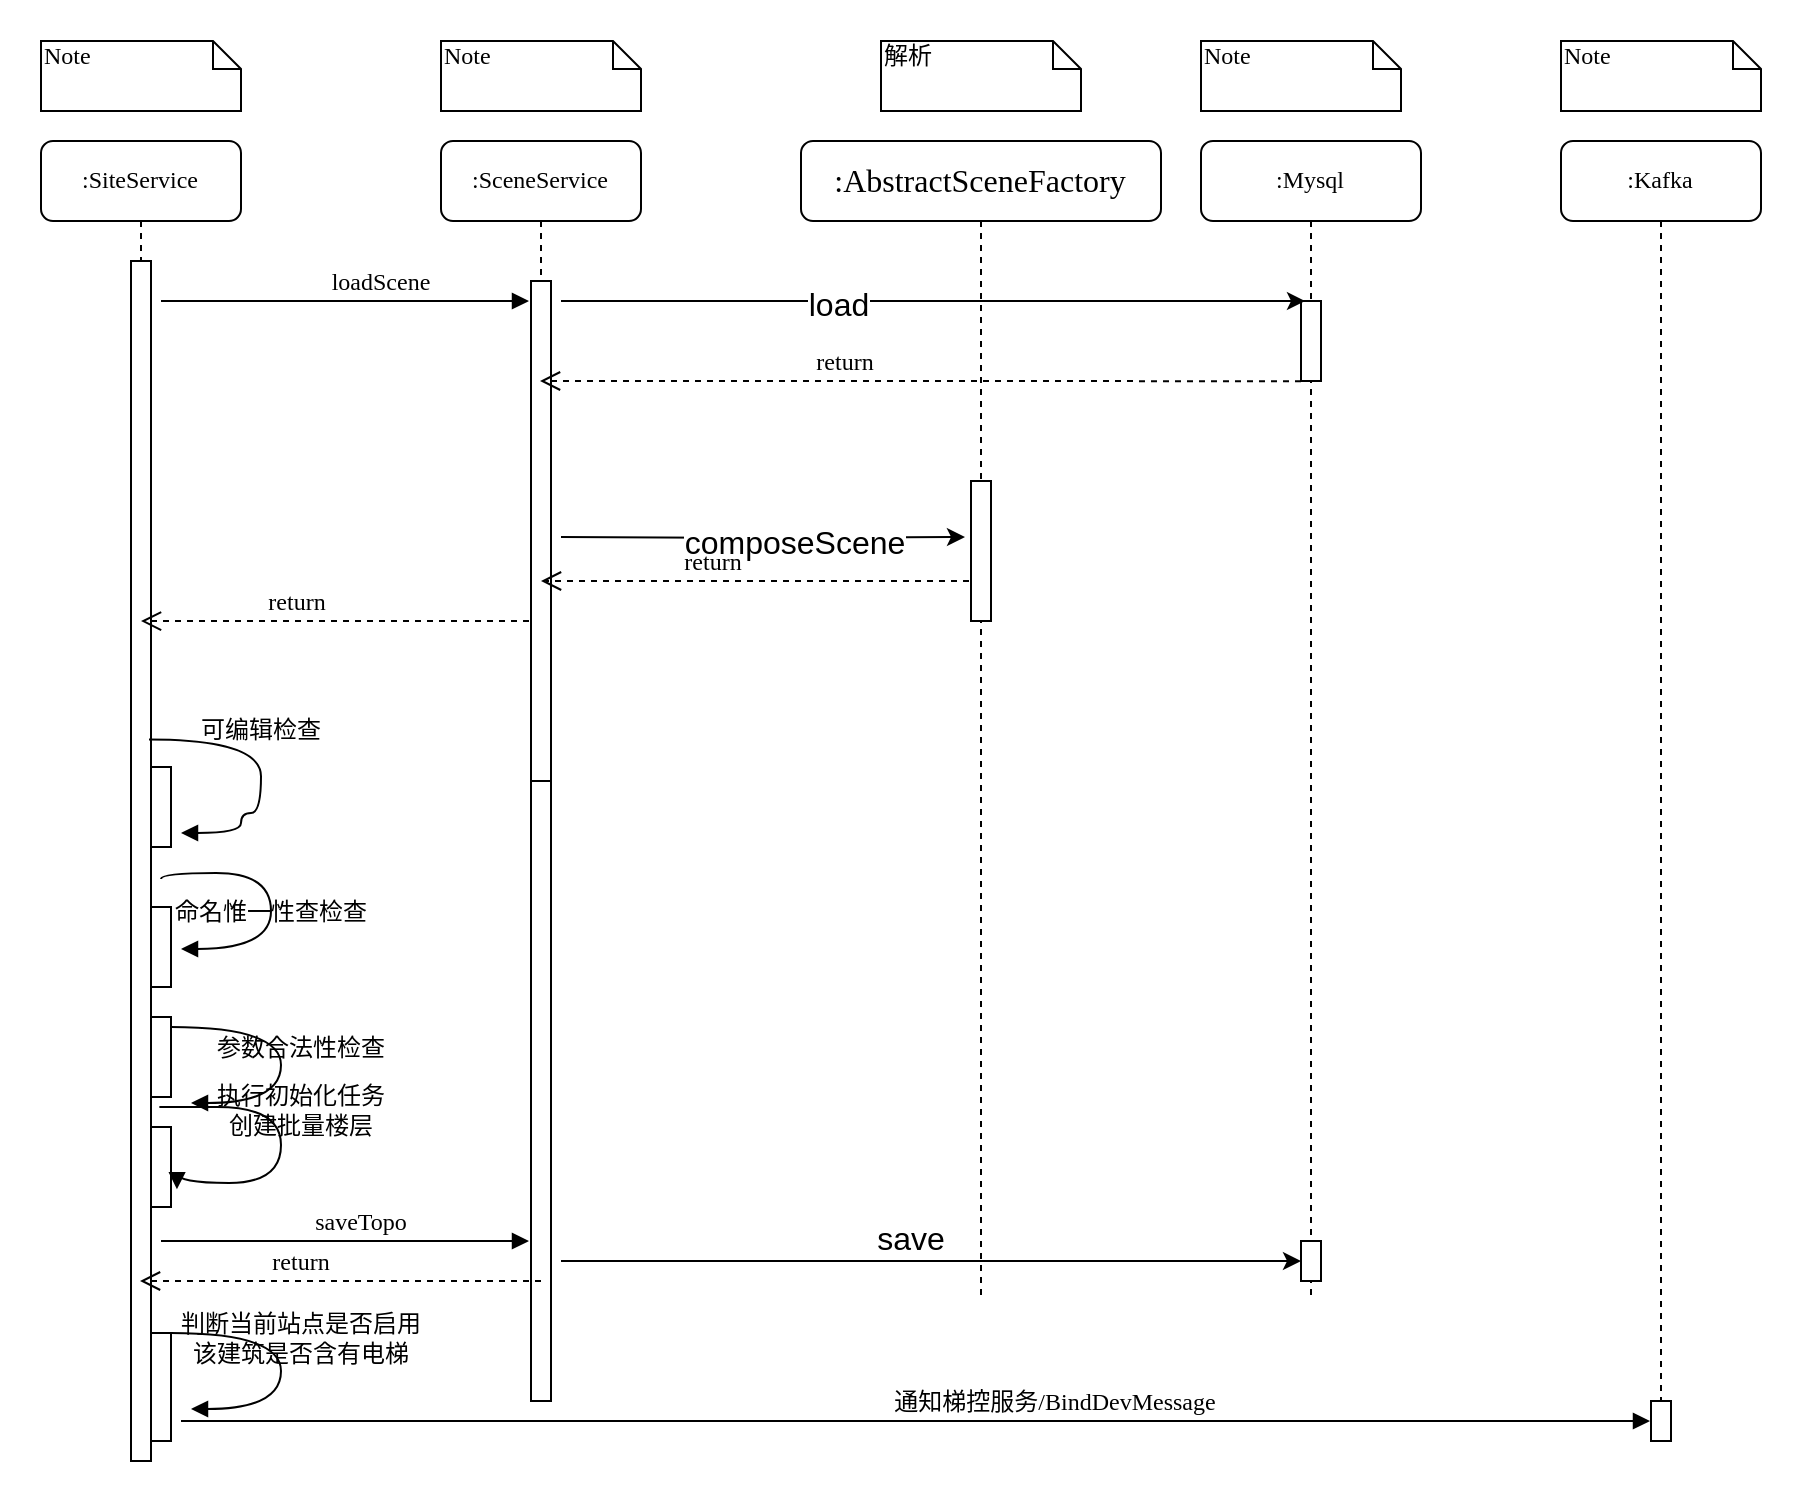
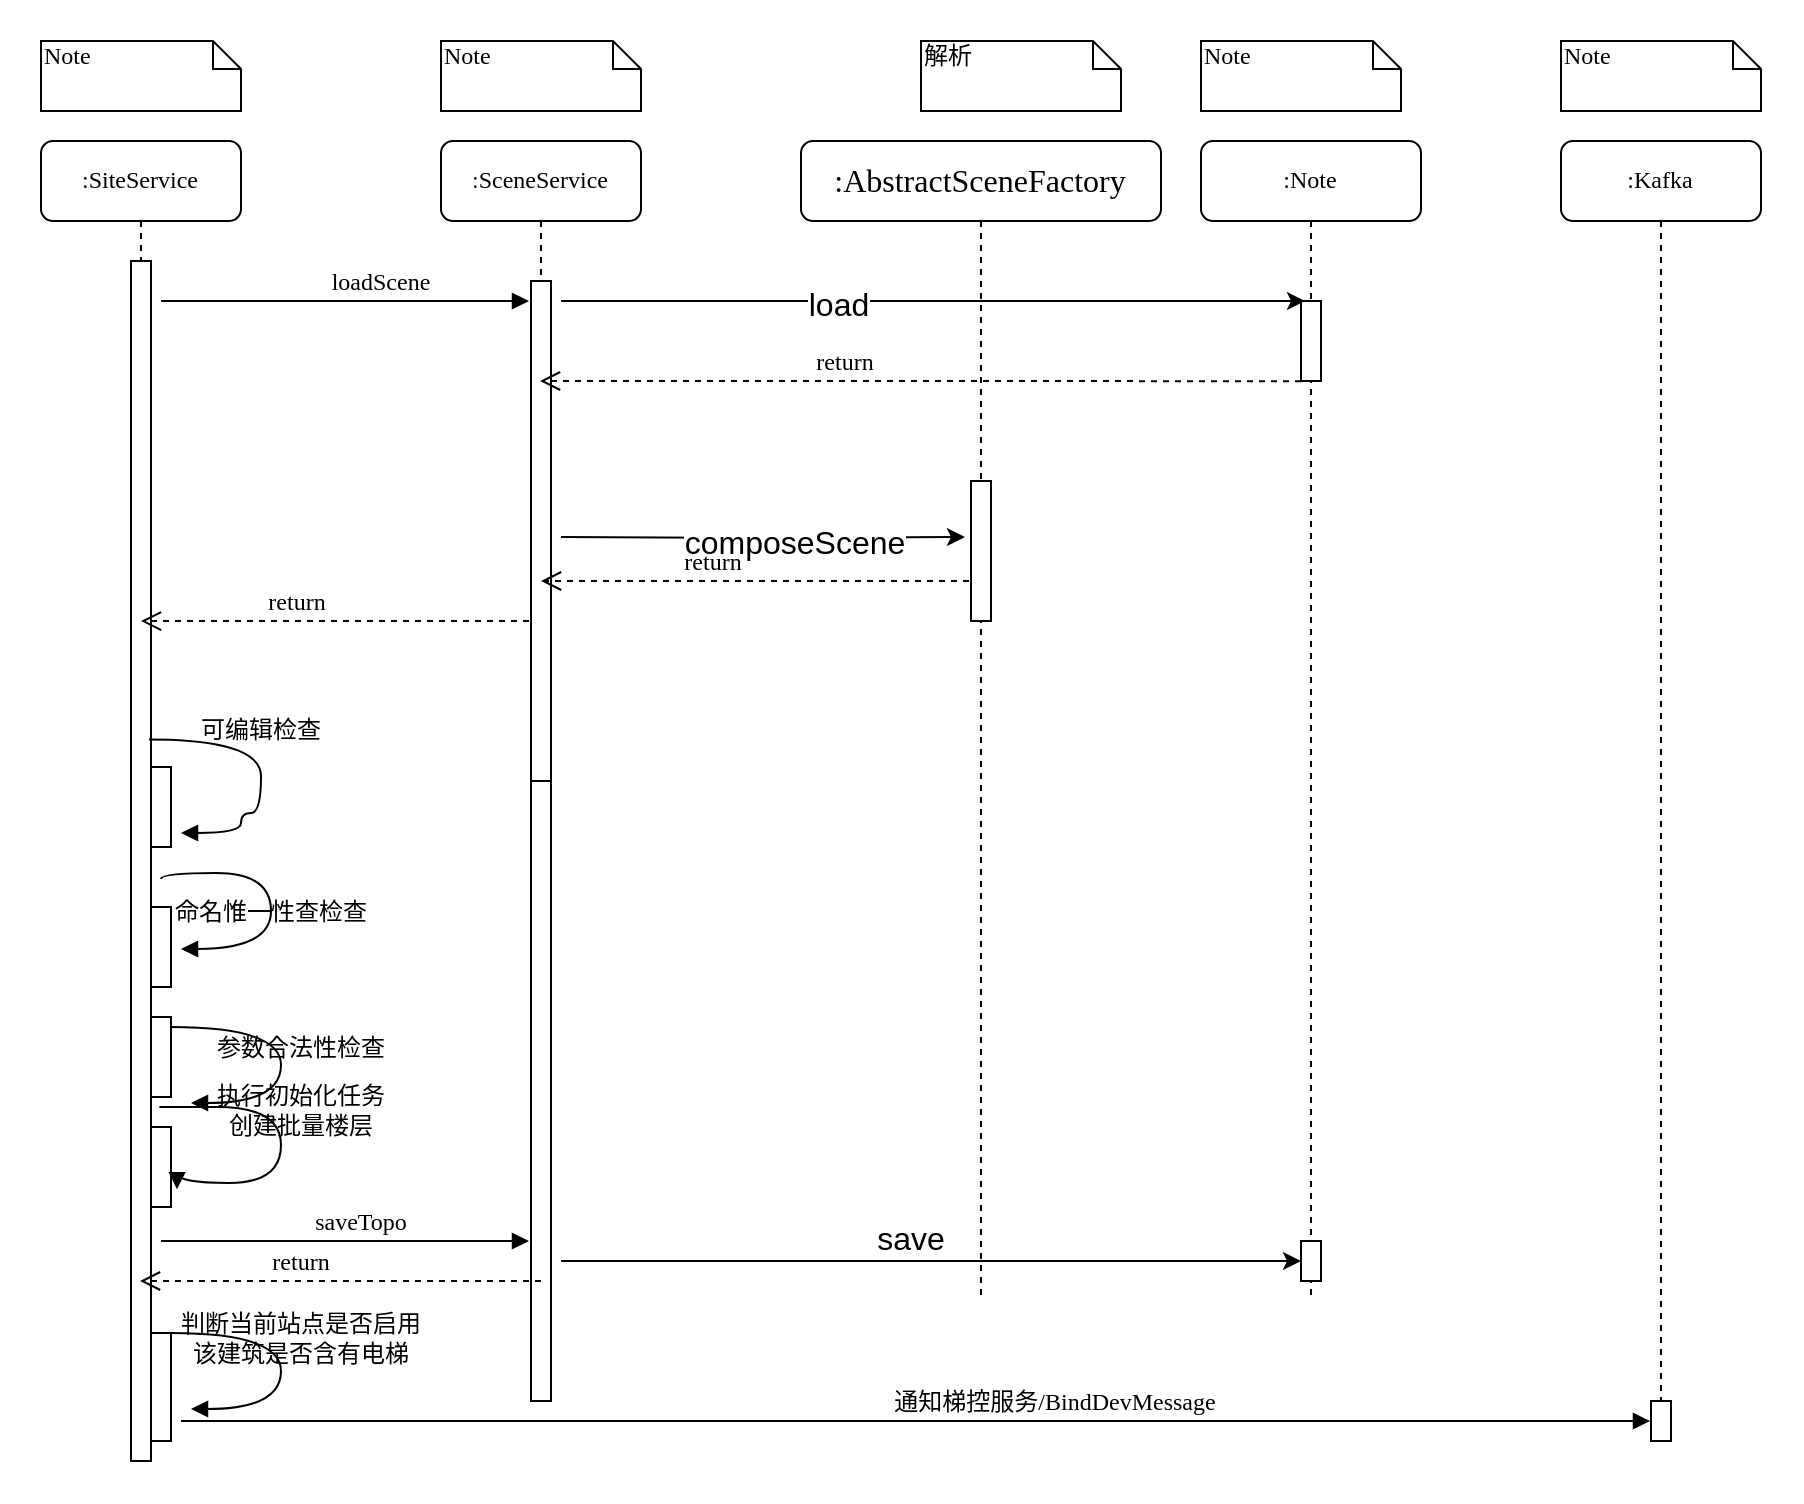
node "解析": moved (981, 76) -> (1021, 76)
node ":Mysql": label ":Mysql" -> ":Note"
